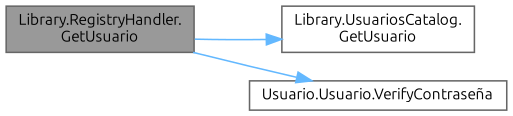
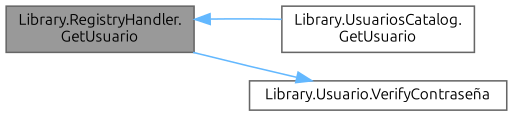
edge "Library.RegistryHandler. GetUsuario" -> "Library.UsuariosCatalog. GetUsuario": reversed
node "Usuario.Usuario.VerifyContraseña": label "Usuario.Usuario.VerifyContraseña" -> "Library.Usuario.VerifyContraseña"
